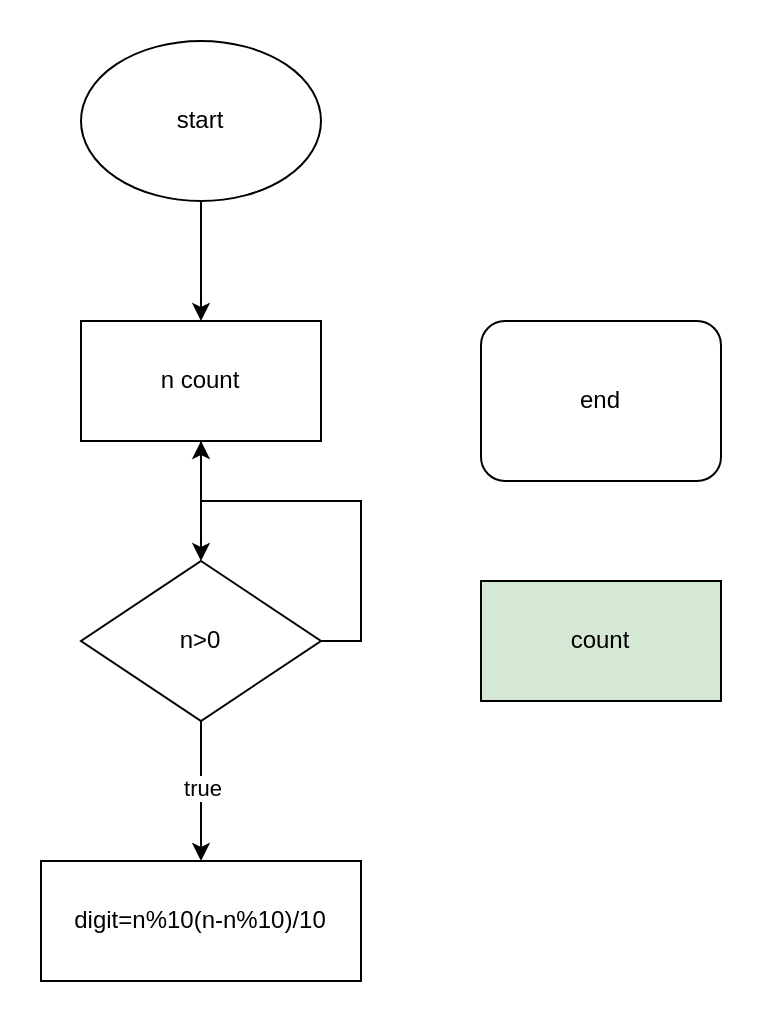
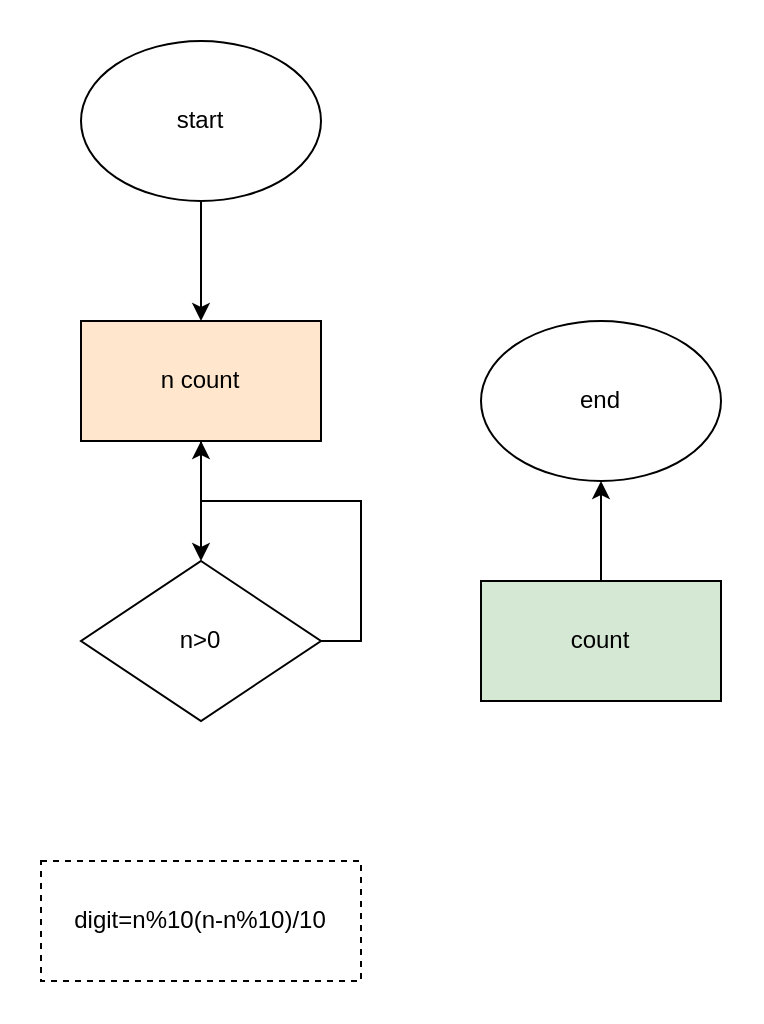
node "n count": fillcolor #ffffff -> #ffe6cc
node "end": shape rounded rectangle -> ellipse
edge "count" -> "end": added
edge "n>0" -> "digit=n%10(n-n%10)/10": removed, label "true"
node "digit=n%10(n-n%10)/10": style solid -> dashed
